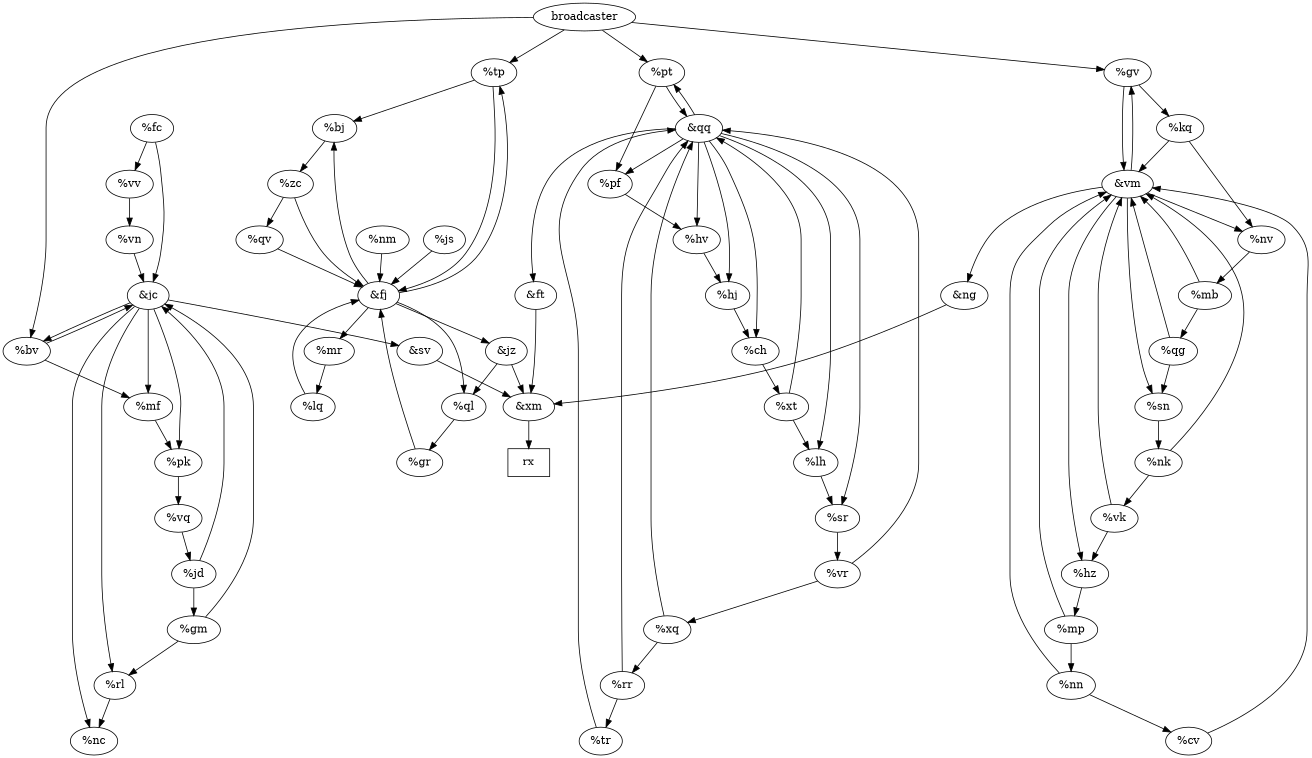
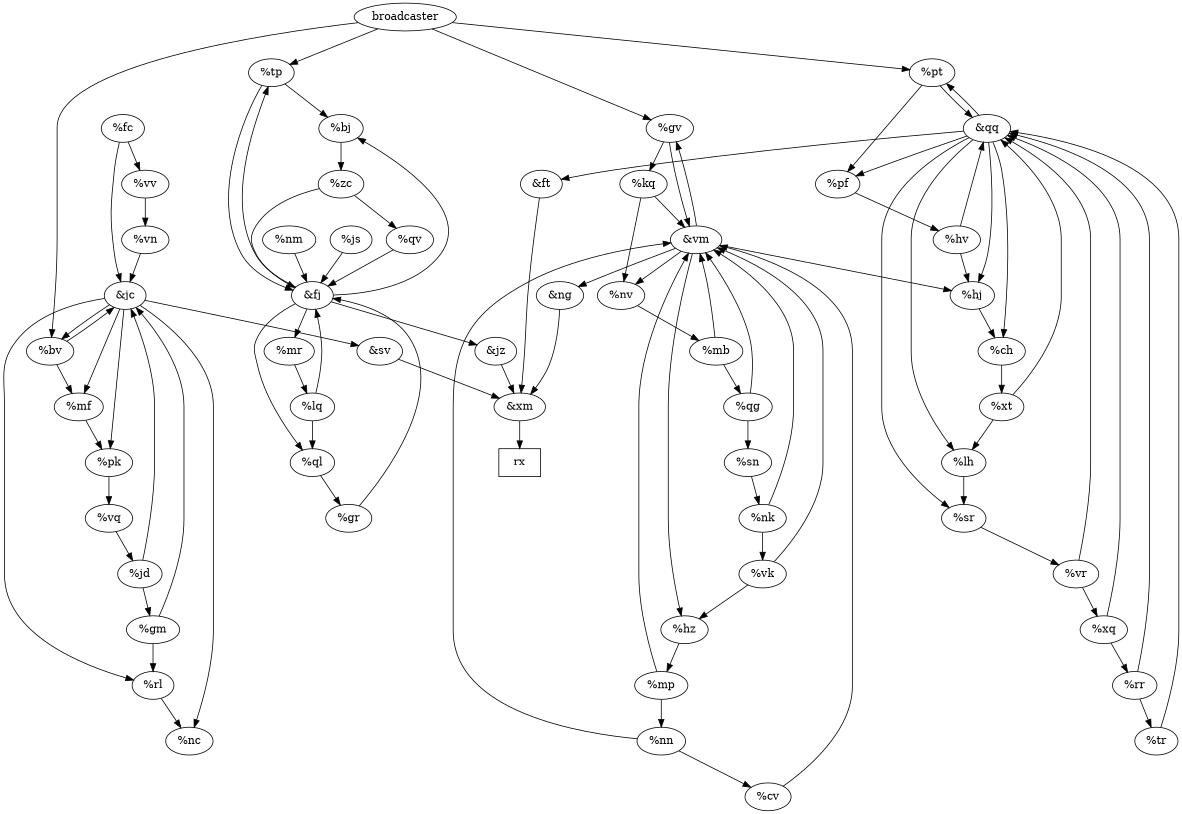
edge "&qq" -> "%hv": reversed
edge "&vm" -> "%sn": now "&vm" -> "%hj"
edge "&jz" -> "%ql": now "%lq" -> "%ql"
